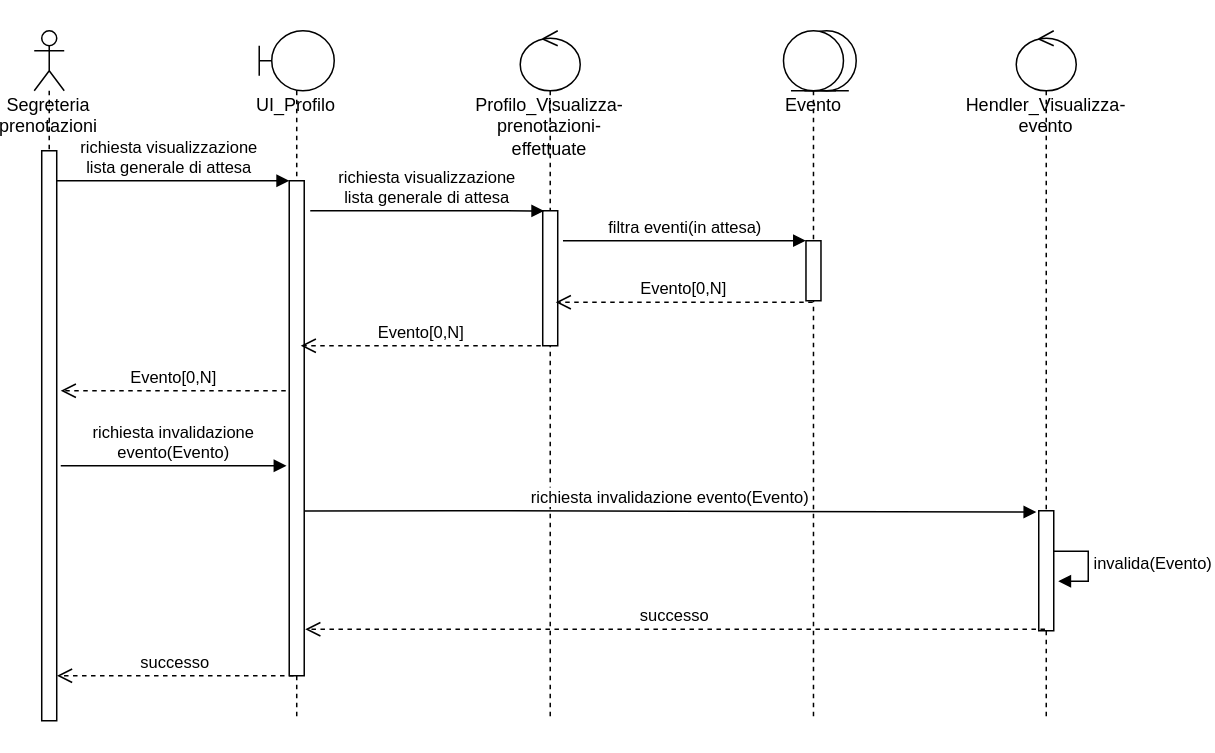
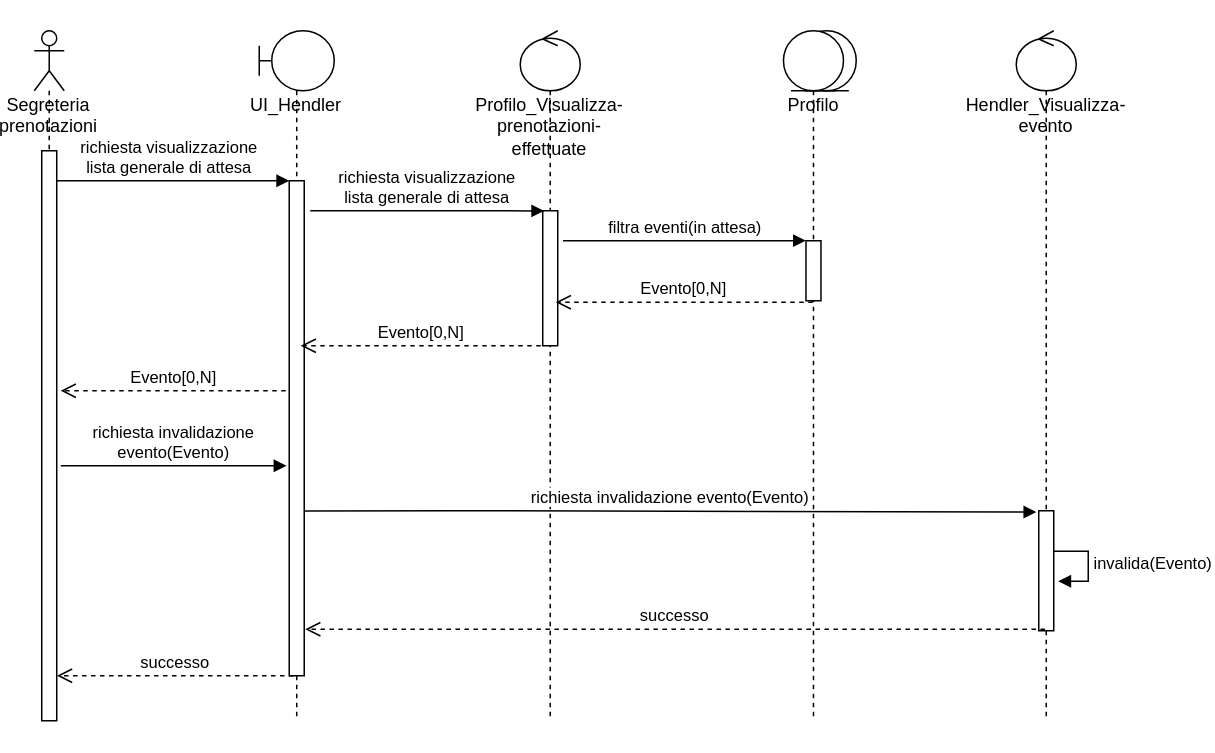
node "UI_Profilo": label "UI_Profilo" -> "UI_Hendler"
node "Evento": label "Evento" -> "Profilo"
